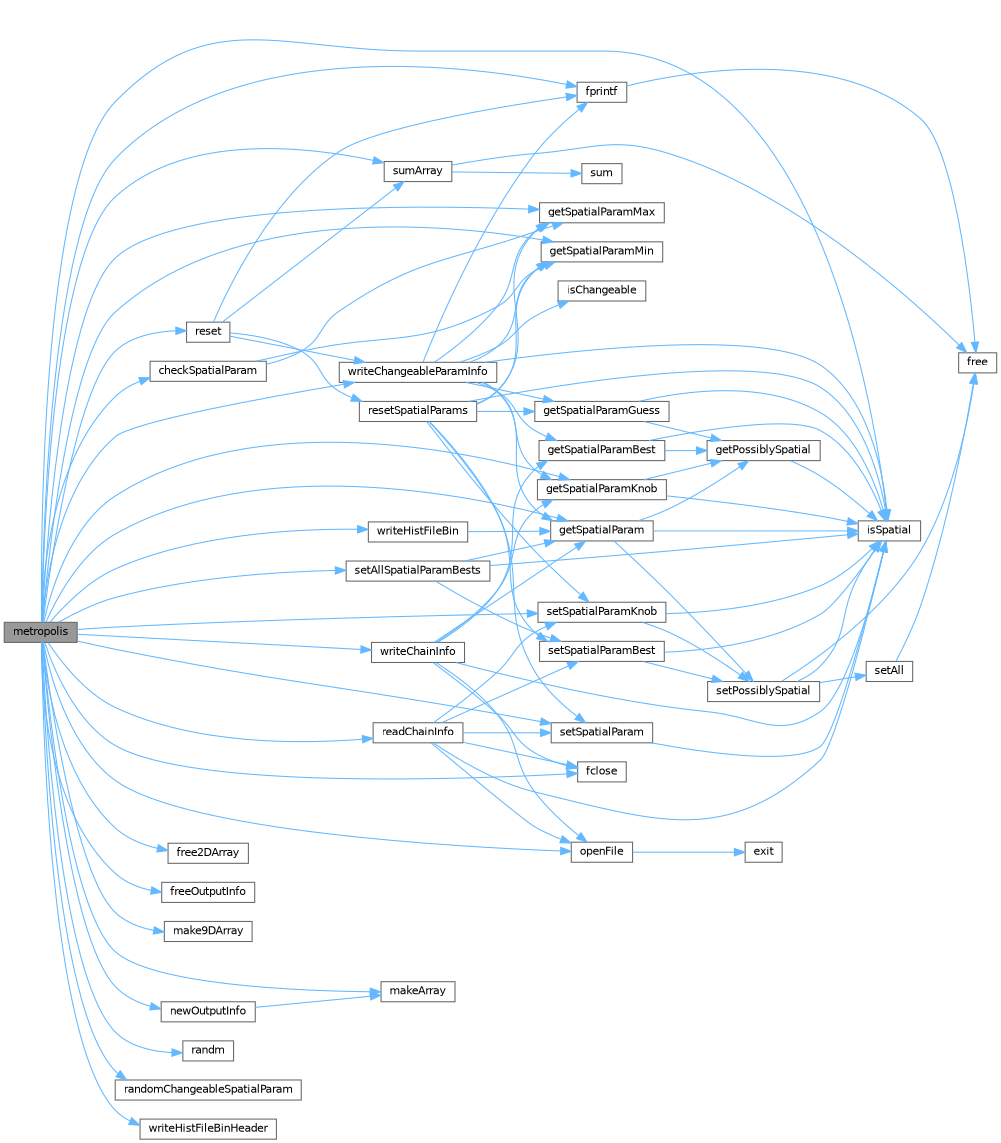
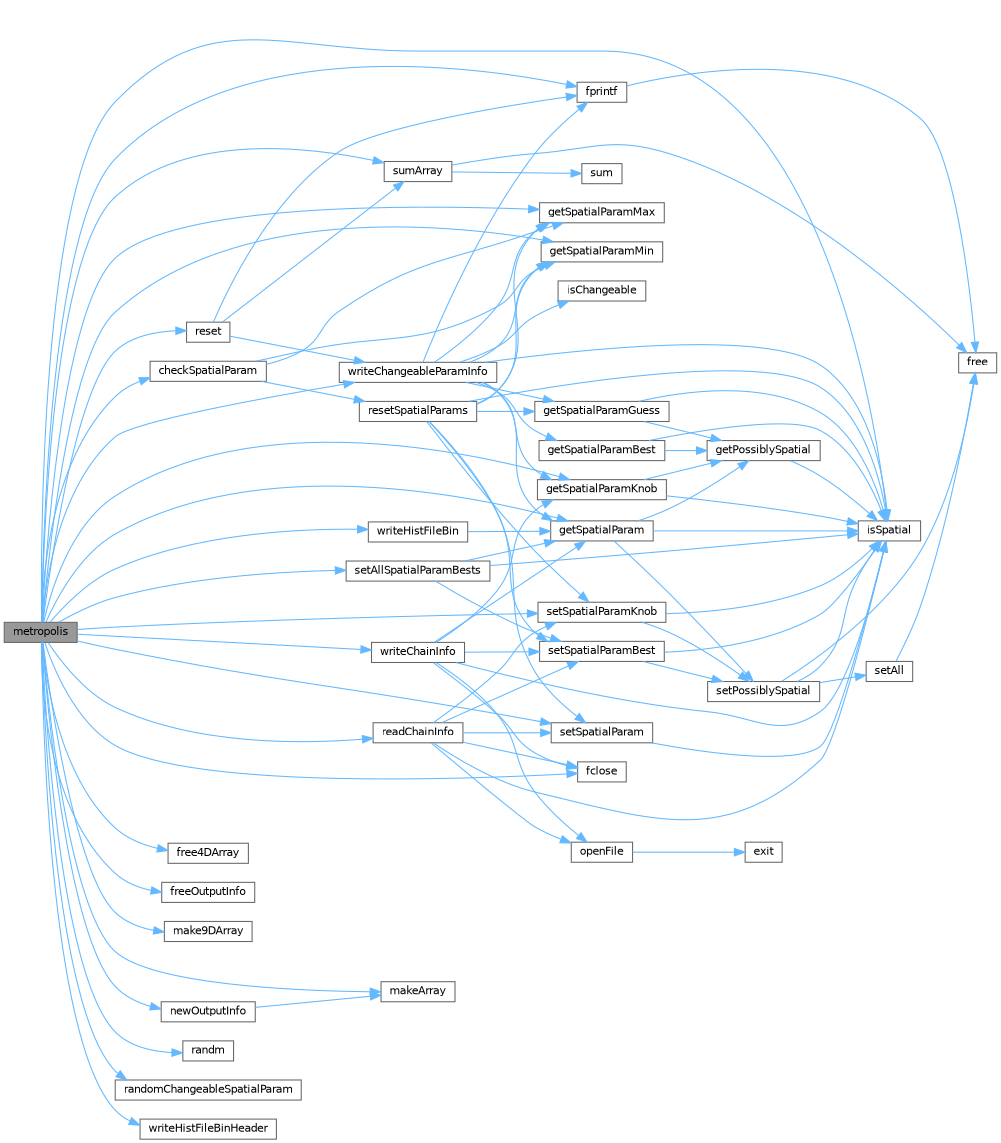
edge "reset" -> "resetSpatialParams": now "checkSpatialParam" -> "resetSpatialParams"
edge "writeChainInfo" -> "getSpatialParamBest": now "writeChainInfo" -> "setSpatialParamBest"
edge "metropolis" -> "openFile": removed
node "free2DArray": label "free2DArray" -> "free4DArray"
